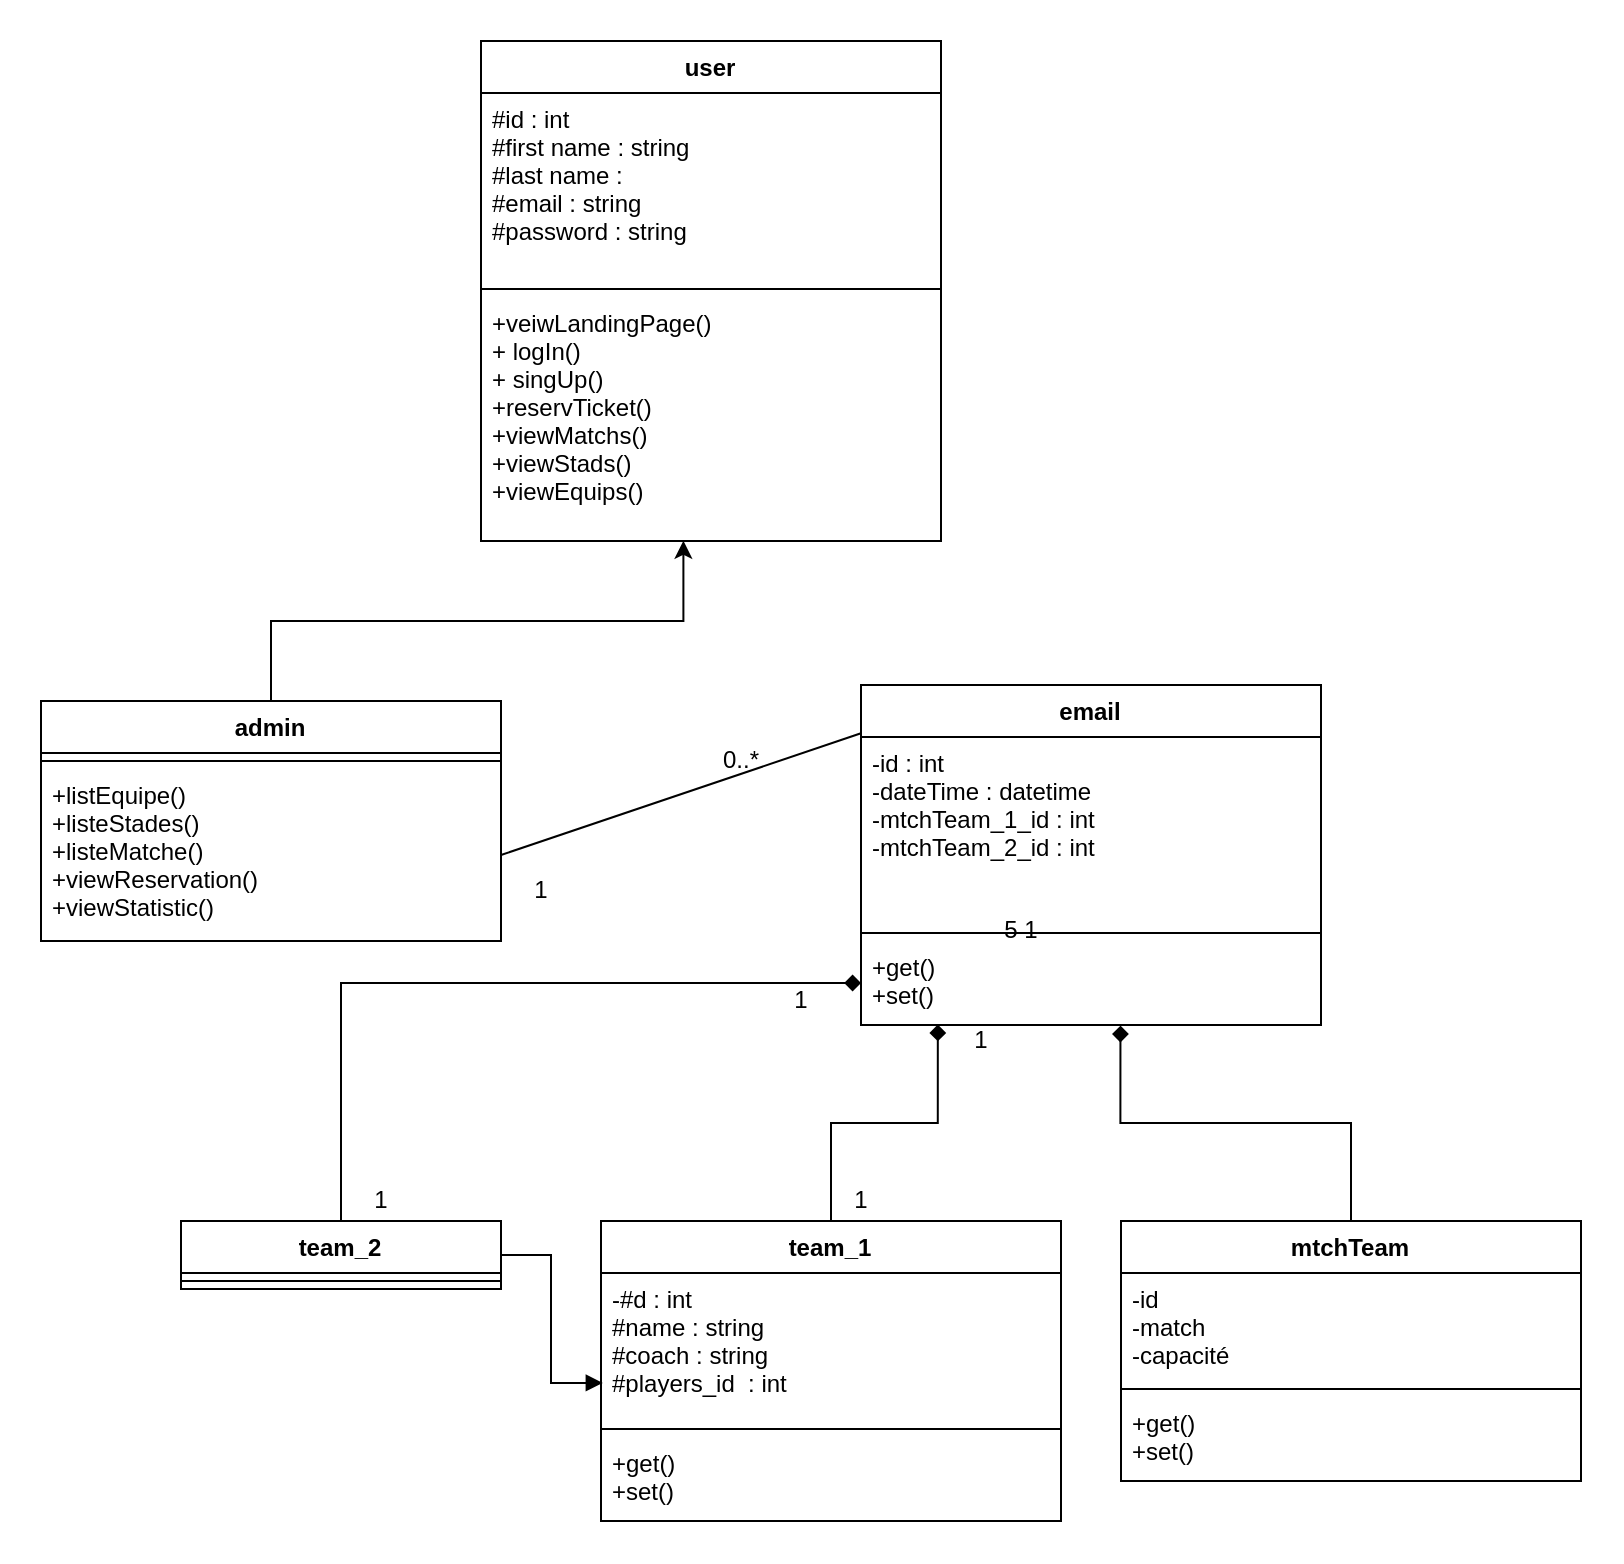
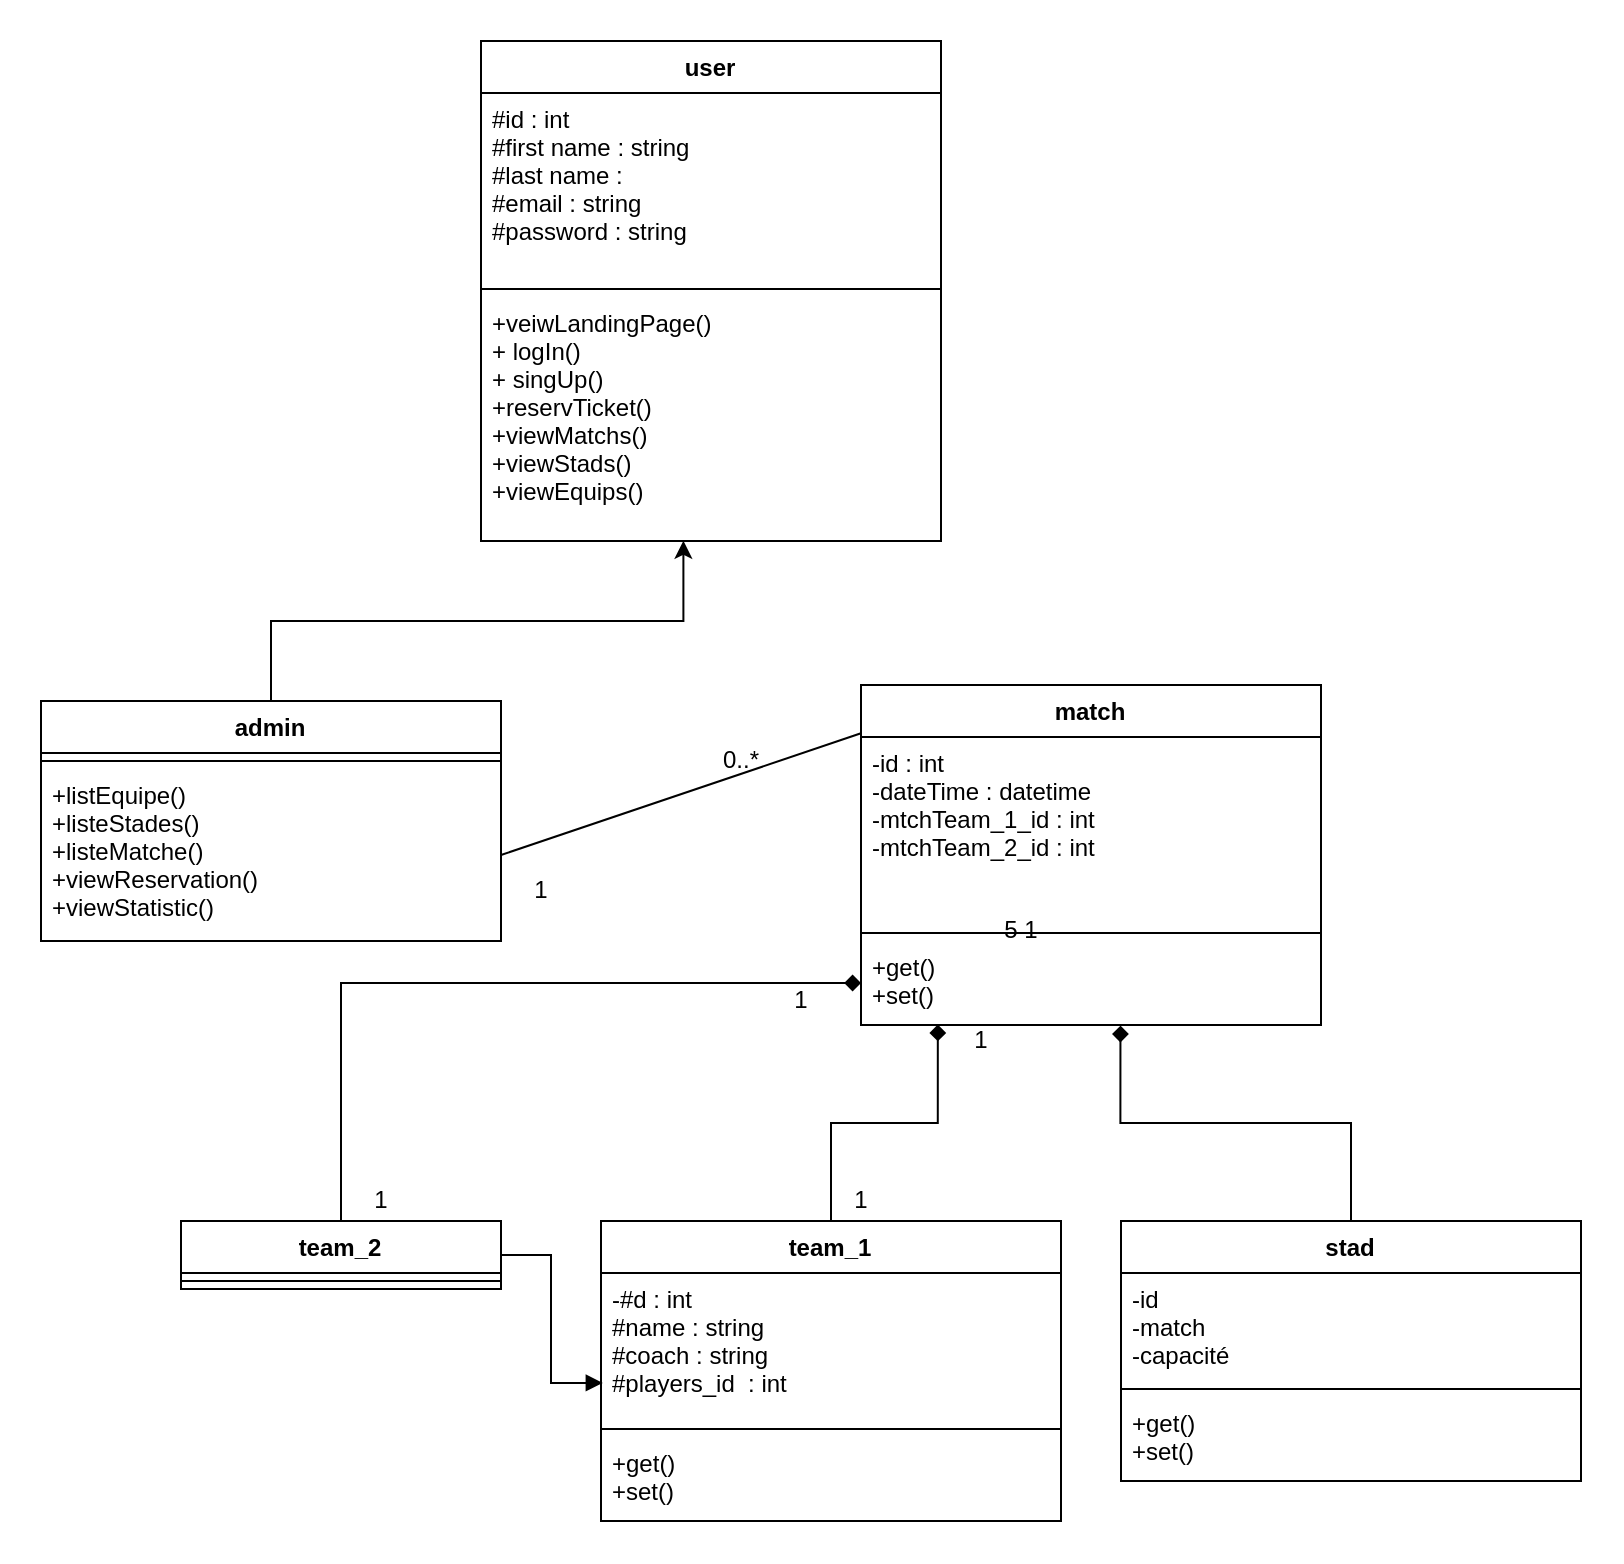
node "email": label "email" -> "match"
node "mtchTeam": label "mtchTeam" -> "stad"
